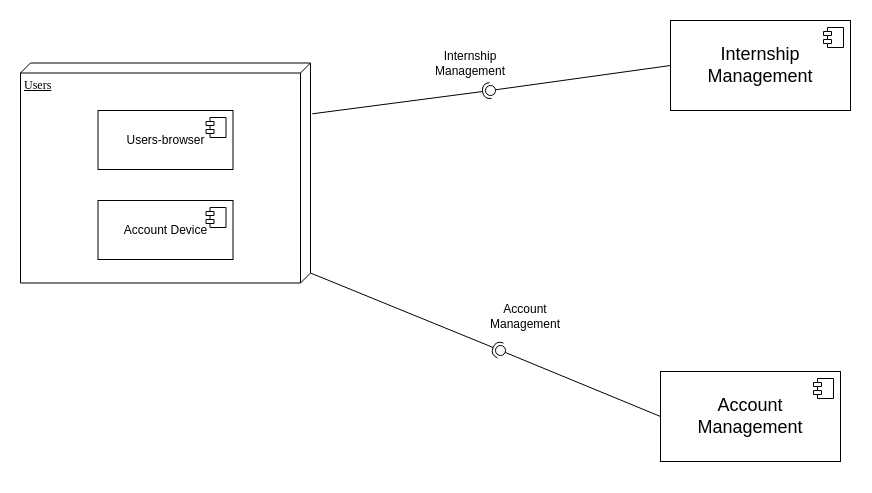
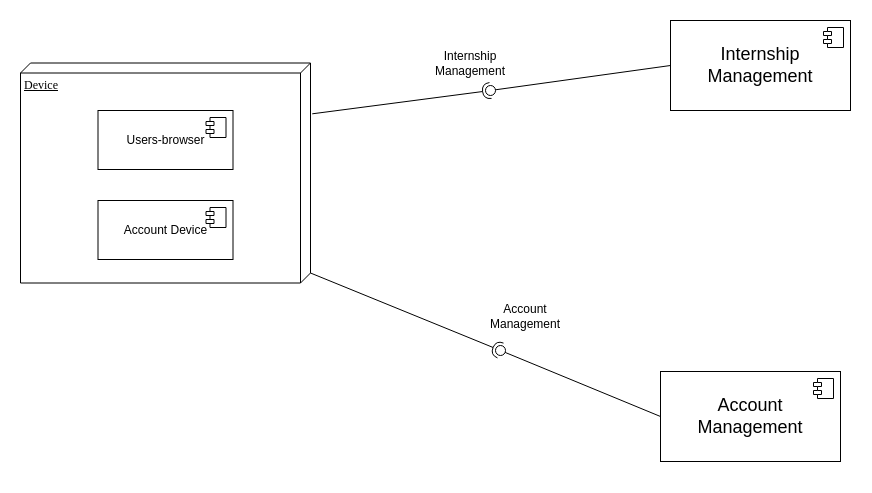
node "Users": label "Users" -> "Device"
